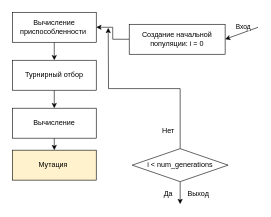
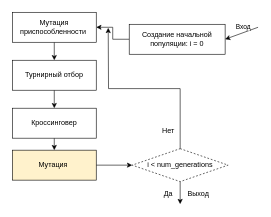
node "Вычисление приспособленности": label "Вычисление приспособленности" -> "Мутация приспособленности"
node "Вычисление": label "Вычисление" -> "Кроссинговер"
edge "Мутация" -> "i < num_generations": added
node "i < num_generations": style solid -> dashed
